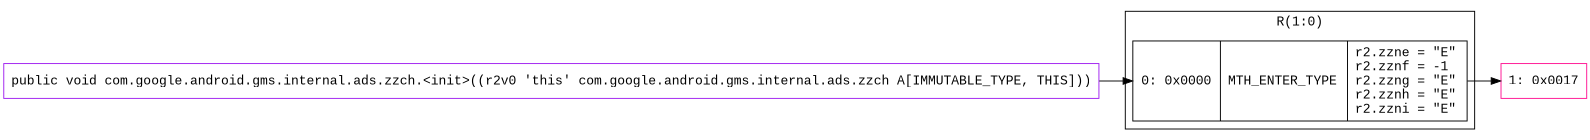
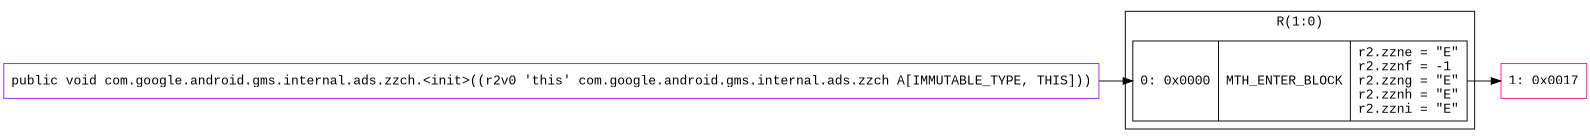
node "0: 0x0000": text "MTH_ENTER_TYPE" -> "MTH_ENTER_BLOCK"
